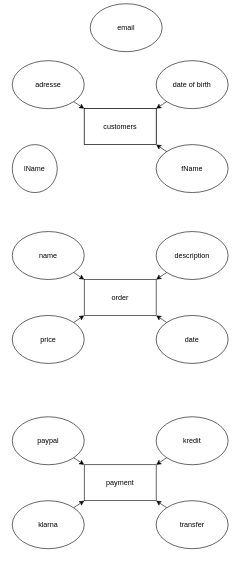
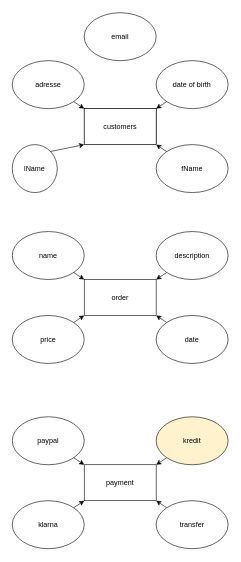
node "email": moved (126, 27) -> (120, 36)
edge "lName" -> "customers": added
node "kredit": fillcolor #ffffff -> #fff2cc
